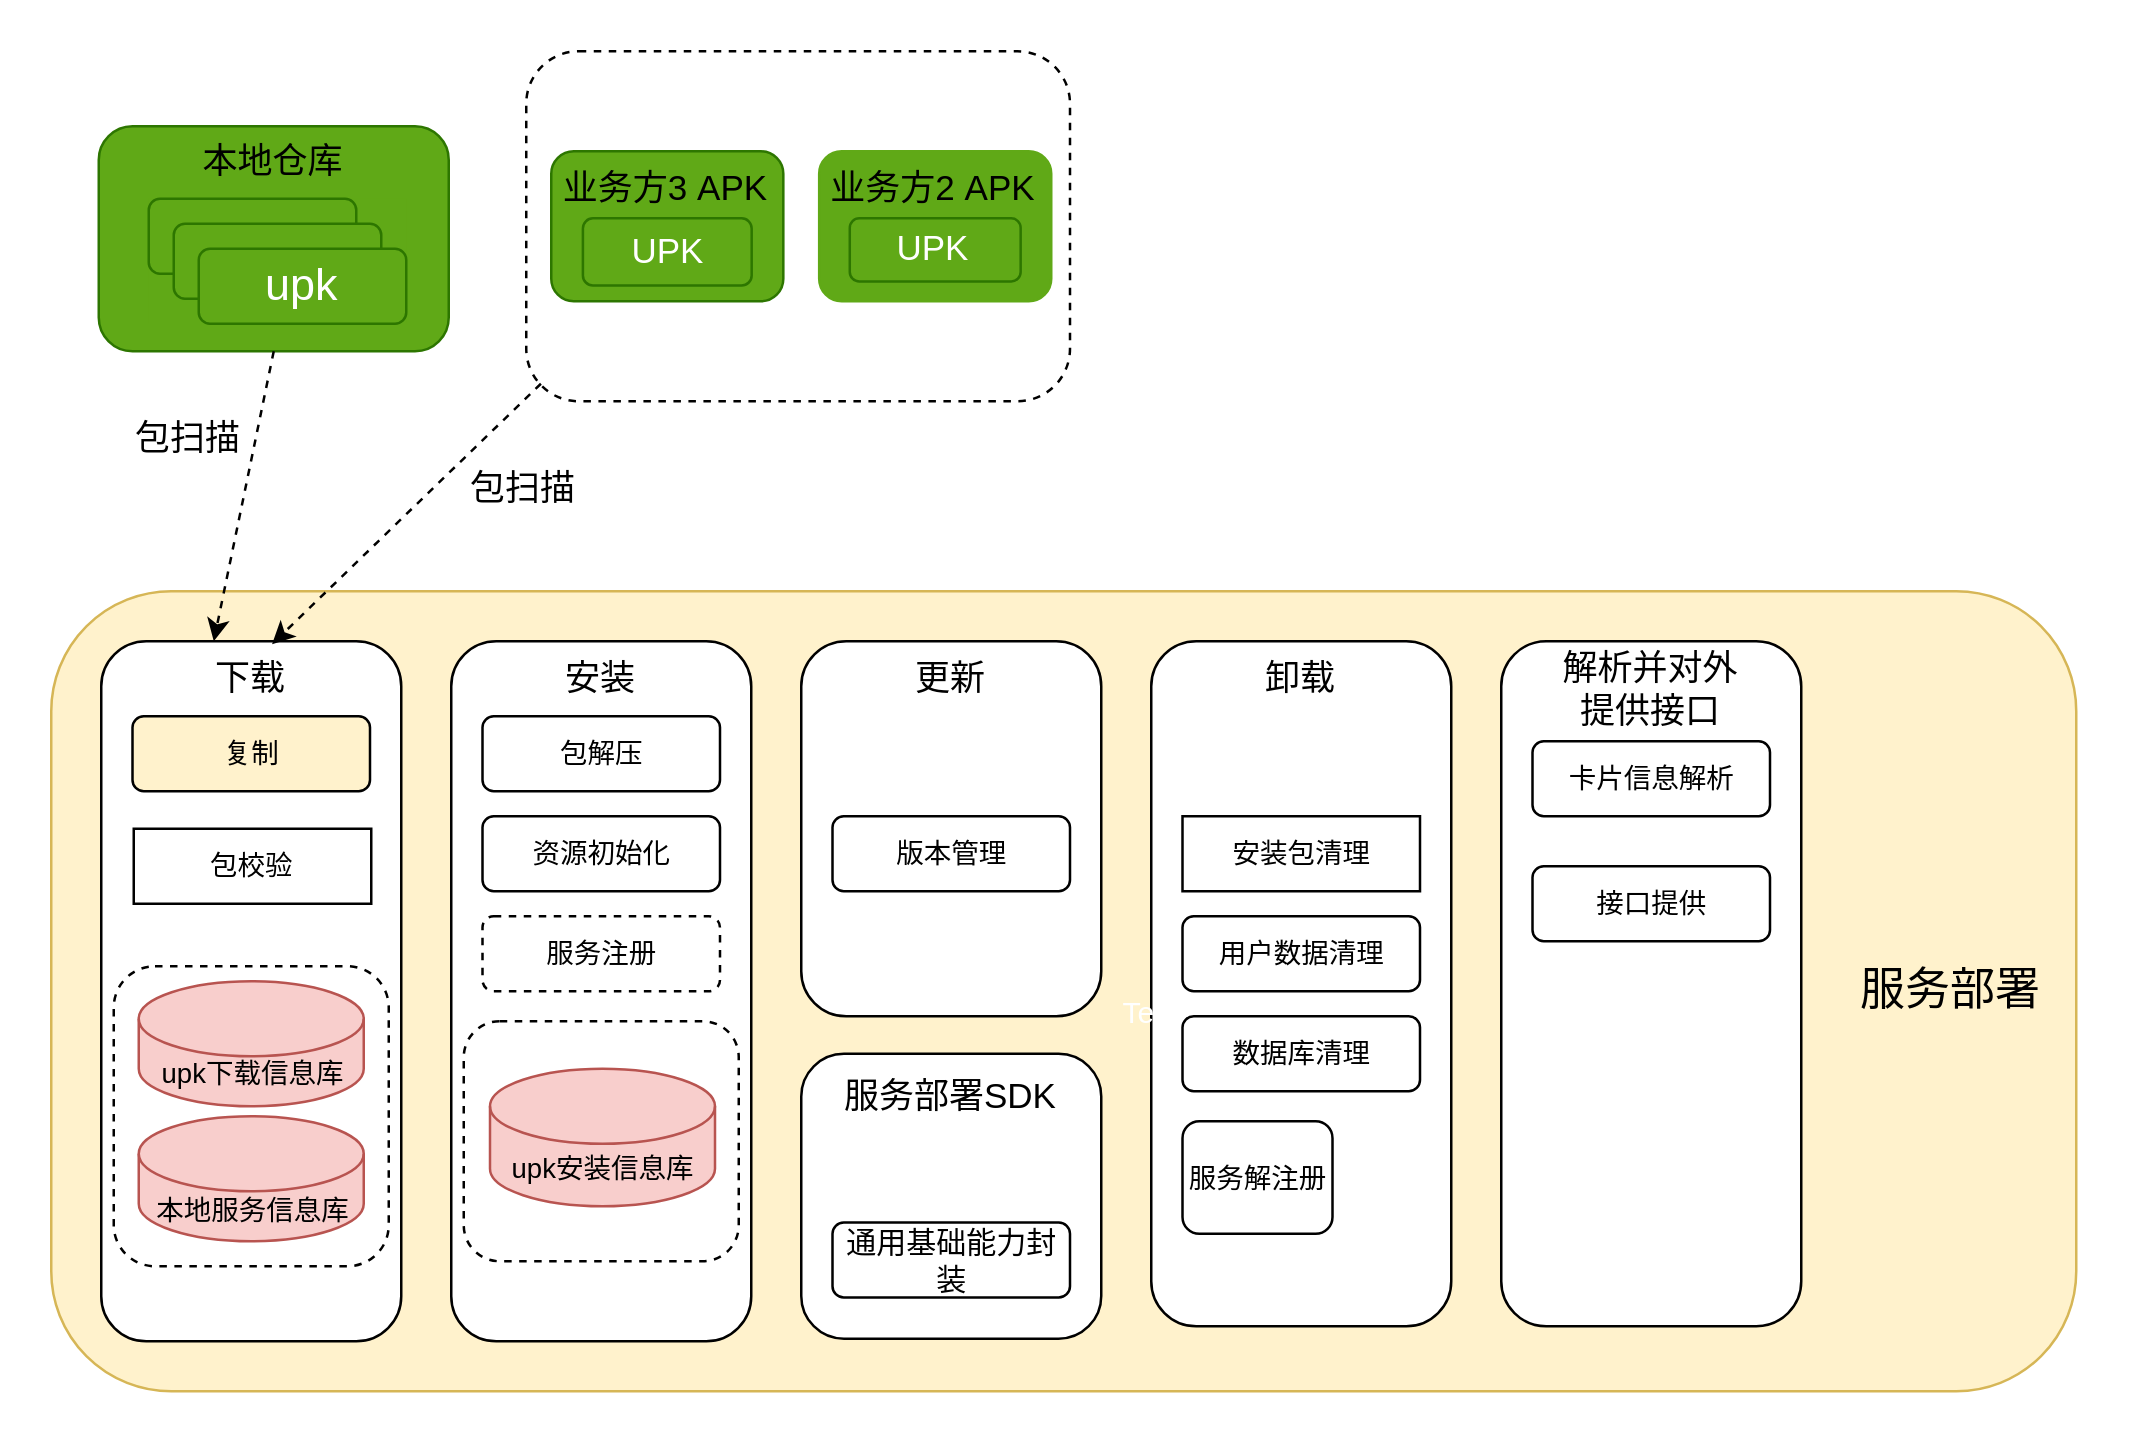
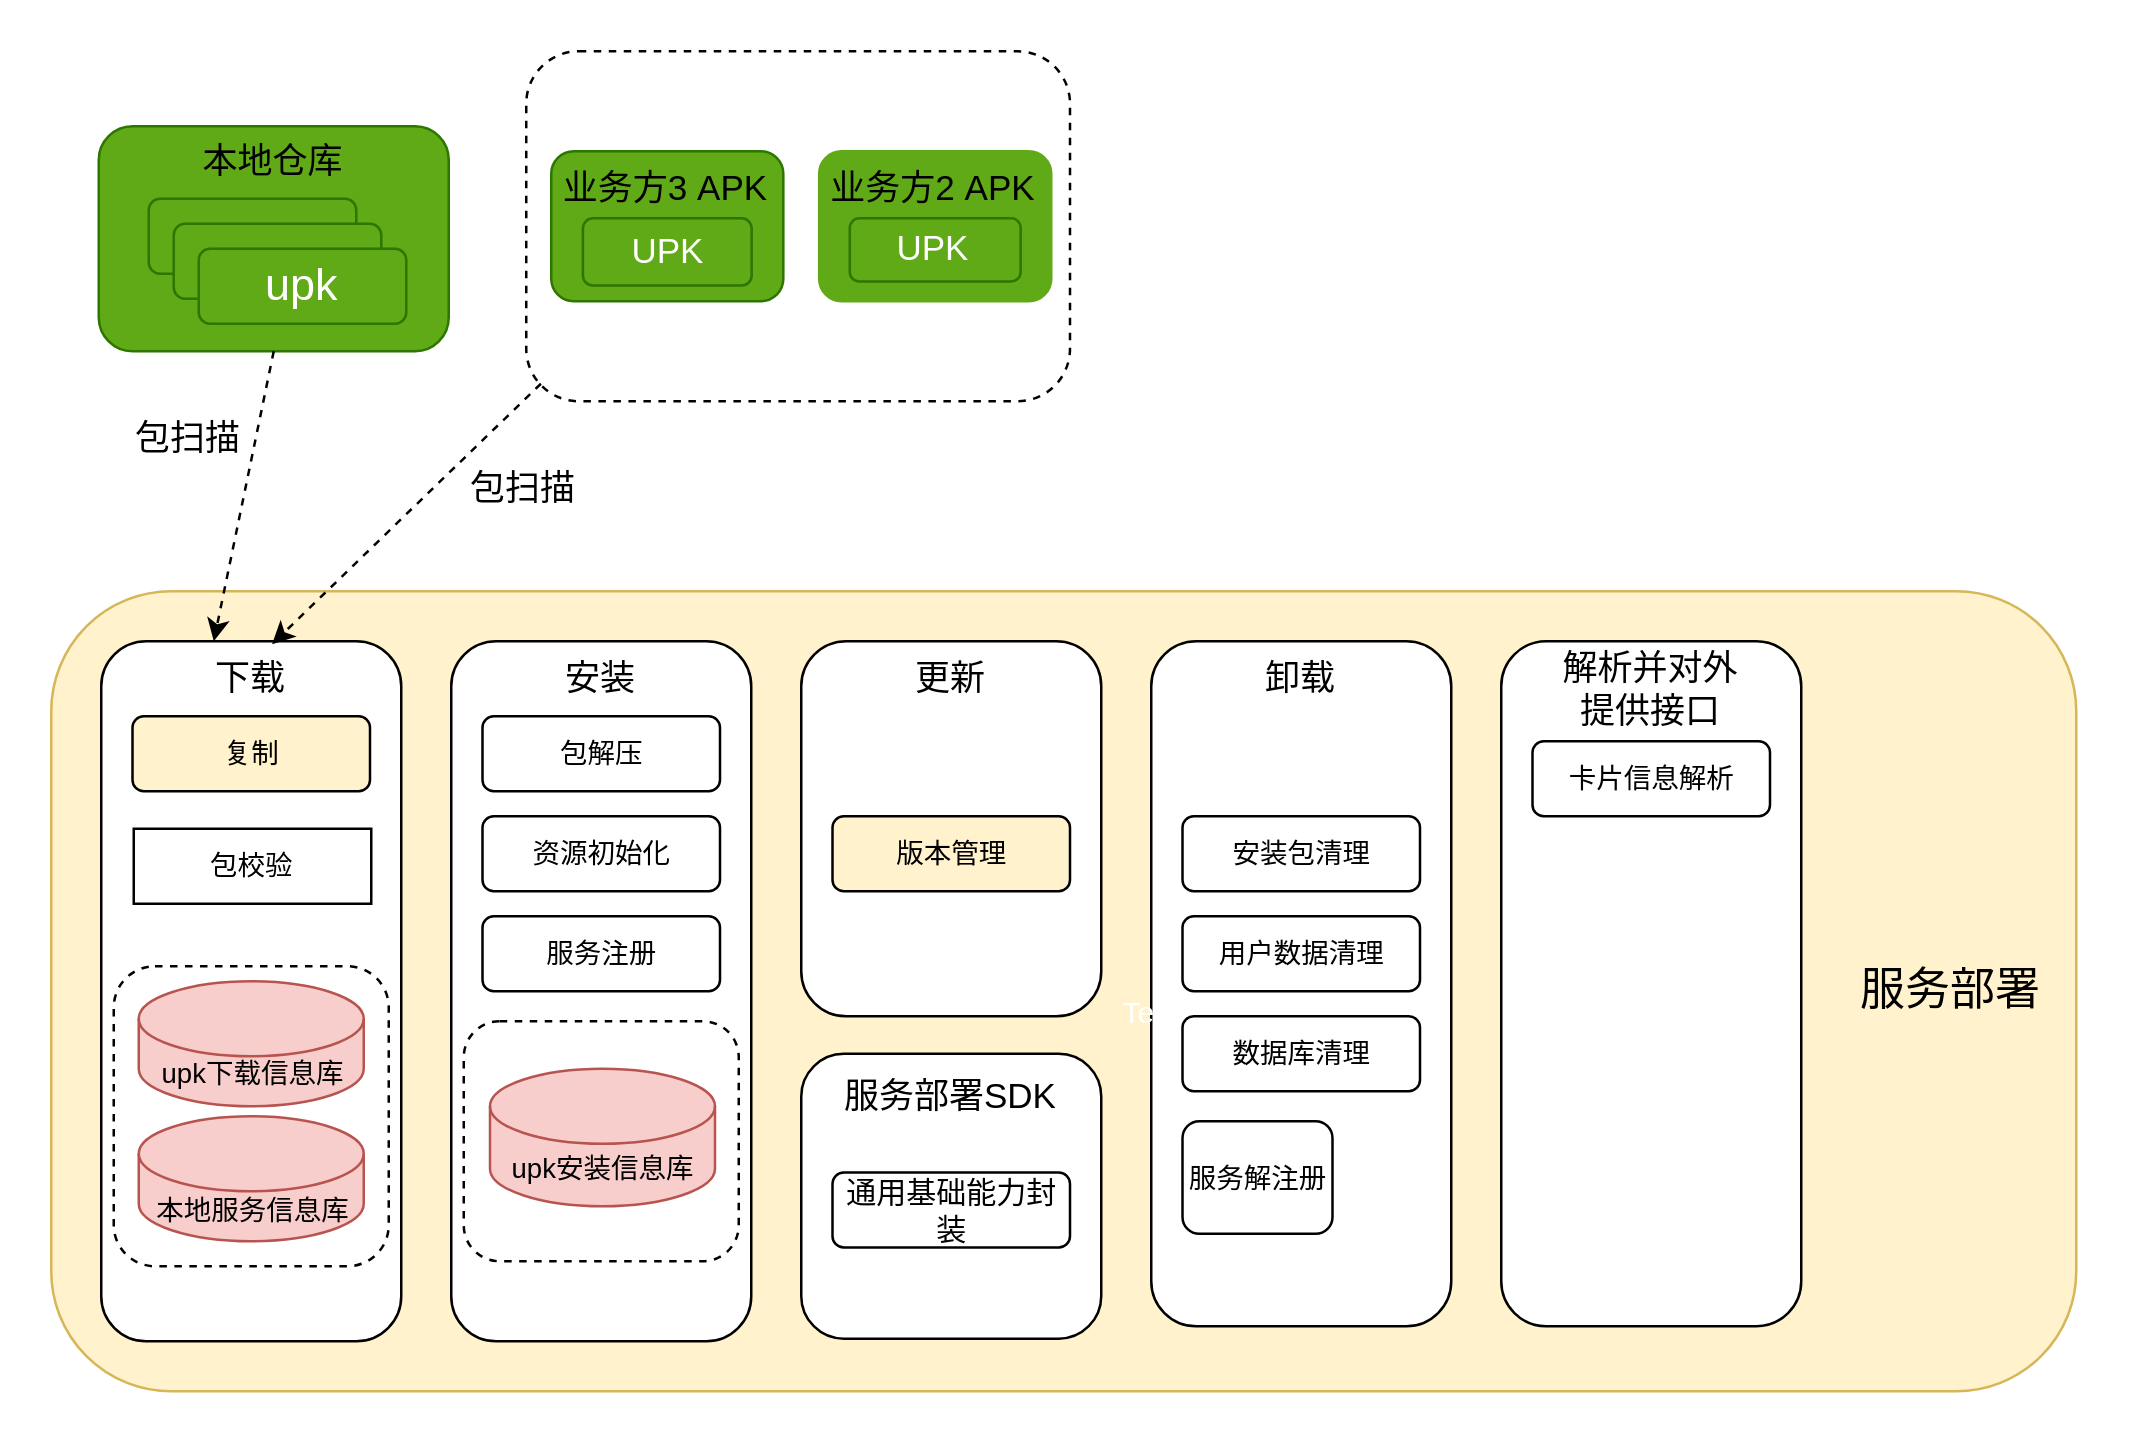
node "版本管理": fillcolor #ffffff -> #fff2cc
node "安装包清理": shape rectangle -> rounded rectangle
node "接口提供": removed
node "服务注册": style dashed -> solid
node "通用基础能力封装": moved (951, 1260) -> (951, 1210)
